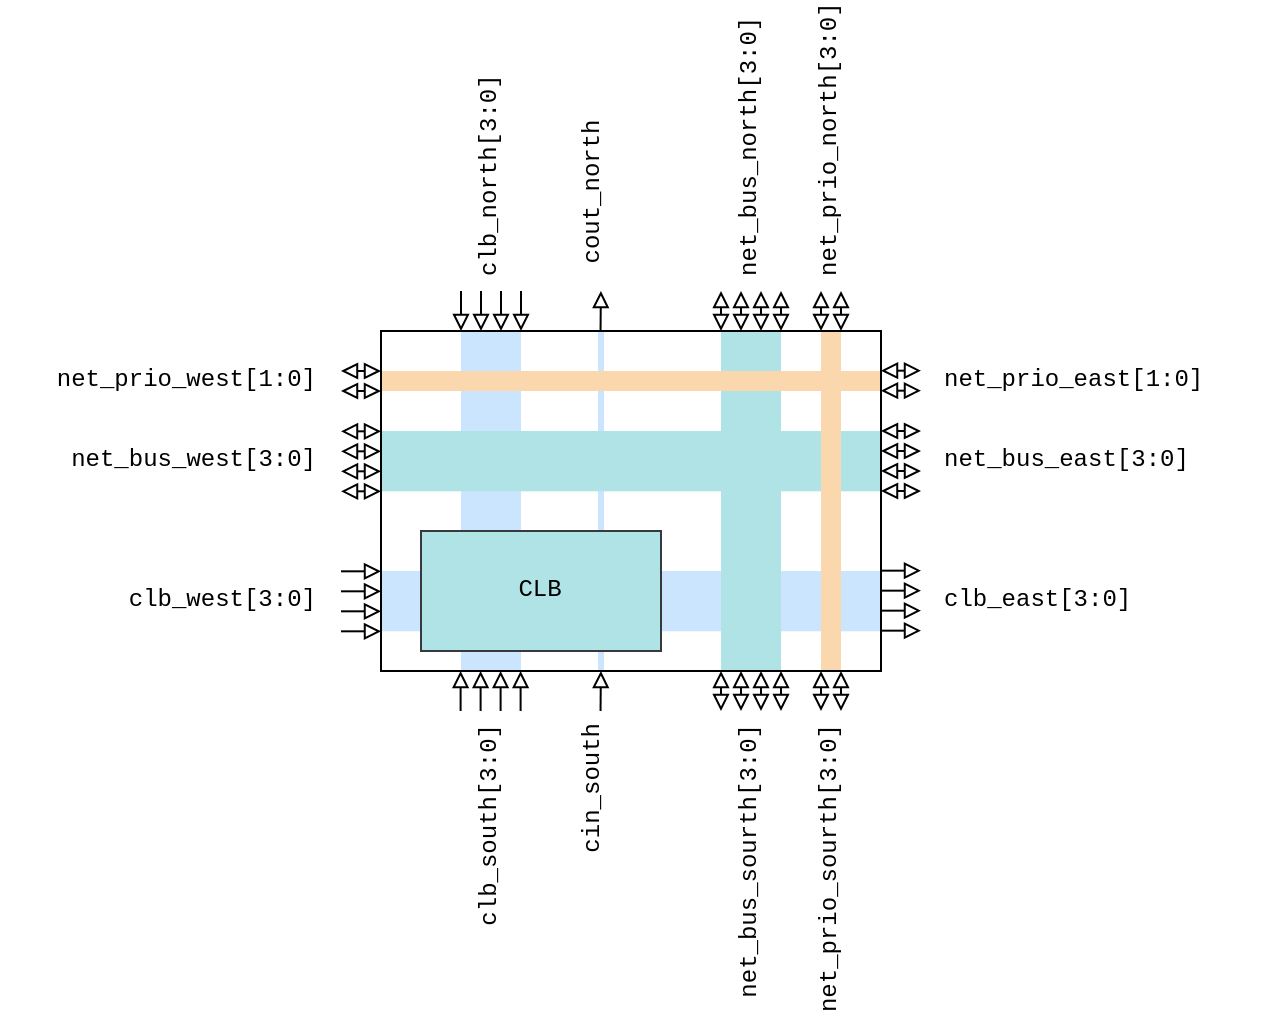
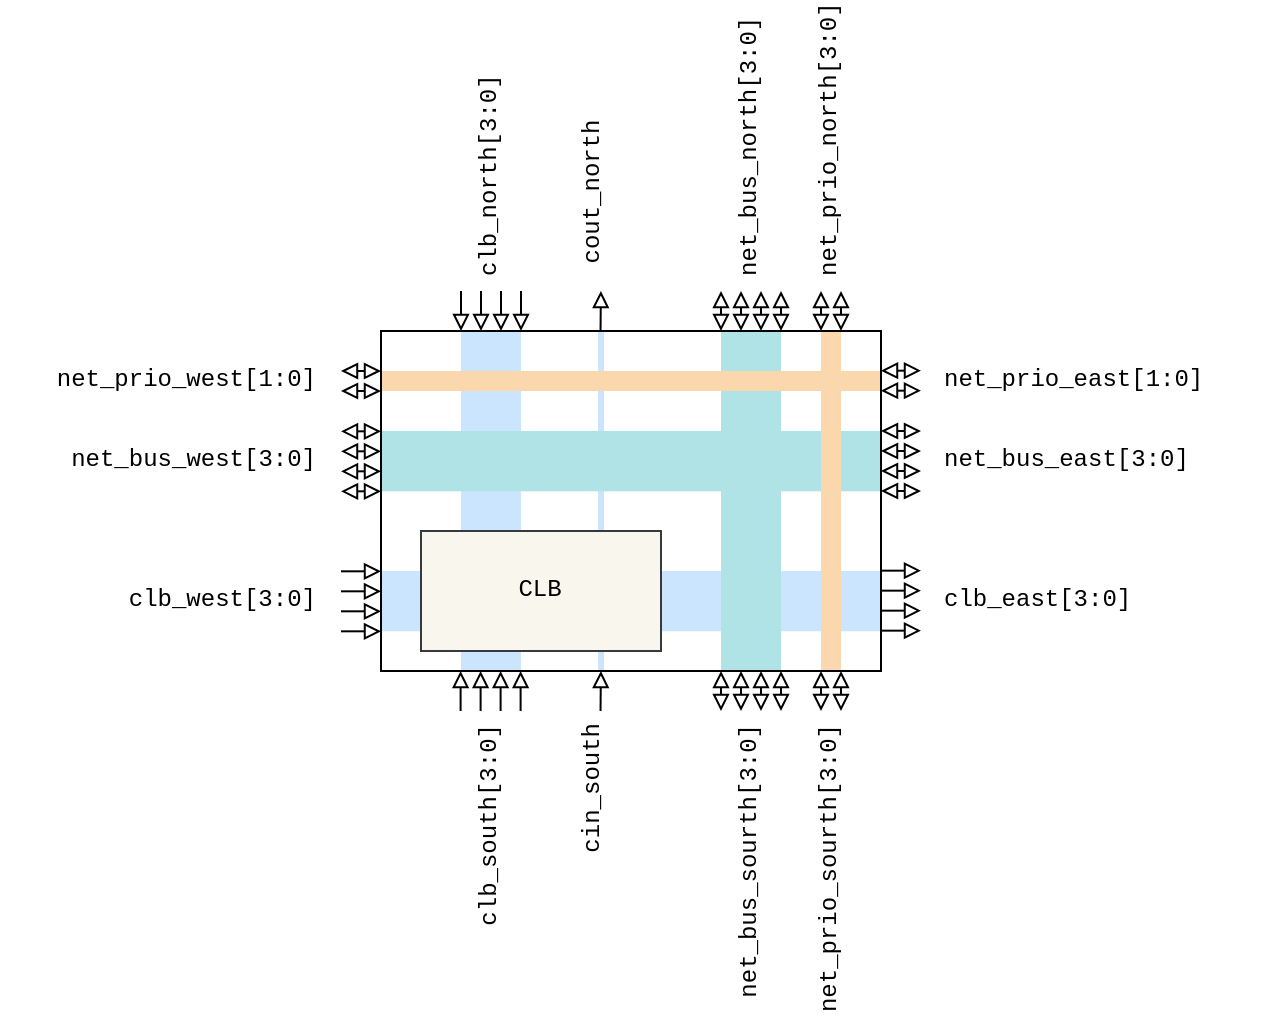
node "CLB": fillcolor #b0e3e6 -> #f9f7ed
